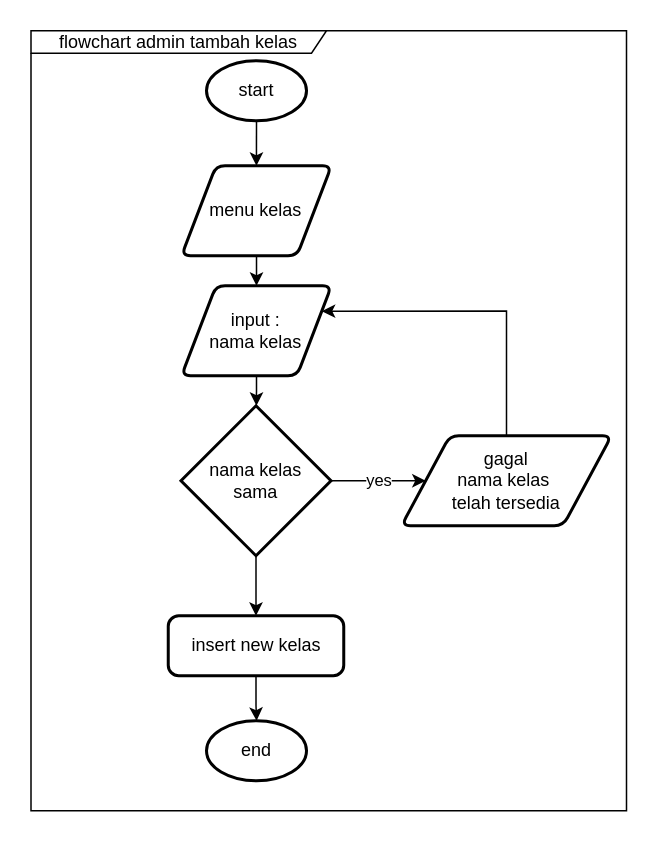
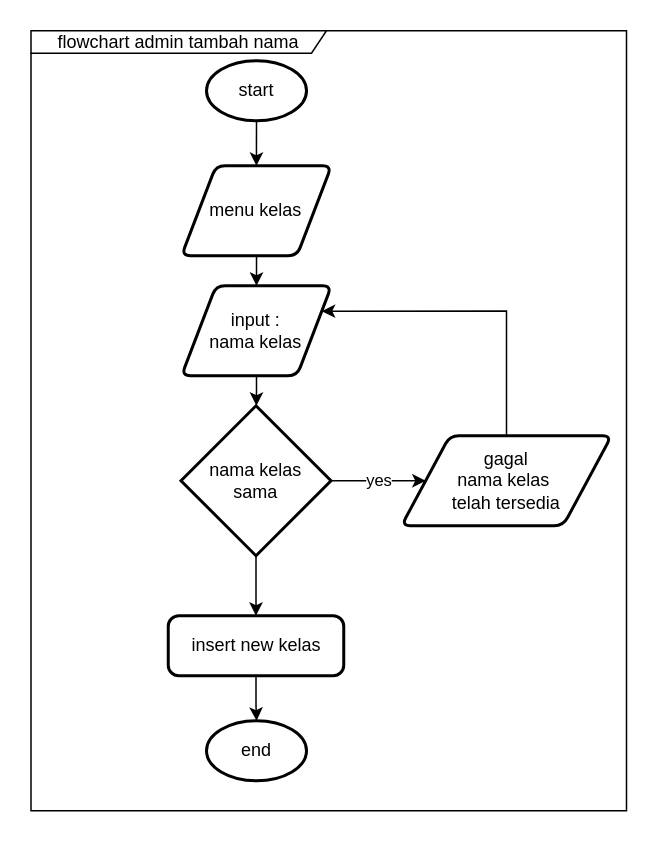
node "flowchart admin tambah kelas": label "flowchart admin tambah kelas" -> "flowchart admin tambah nama"
